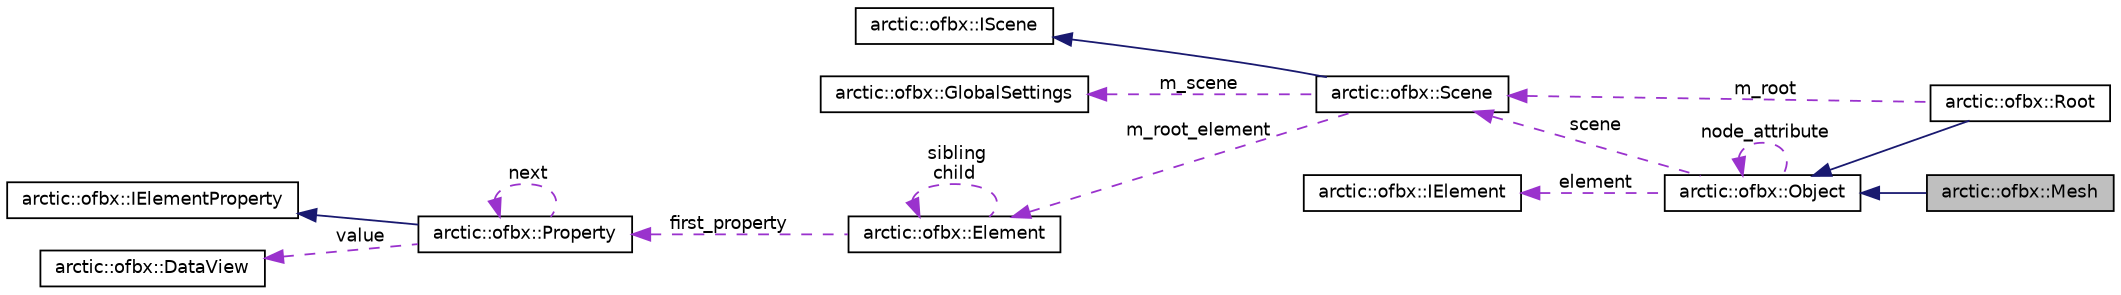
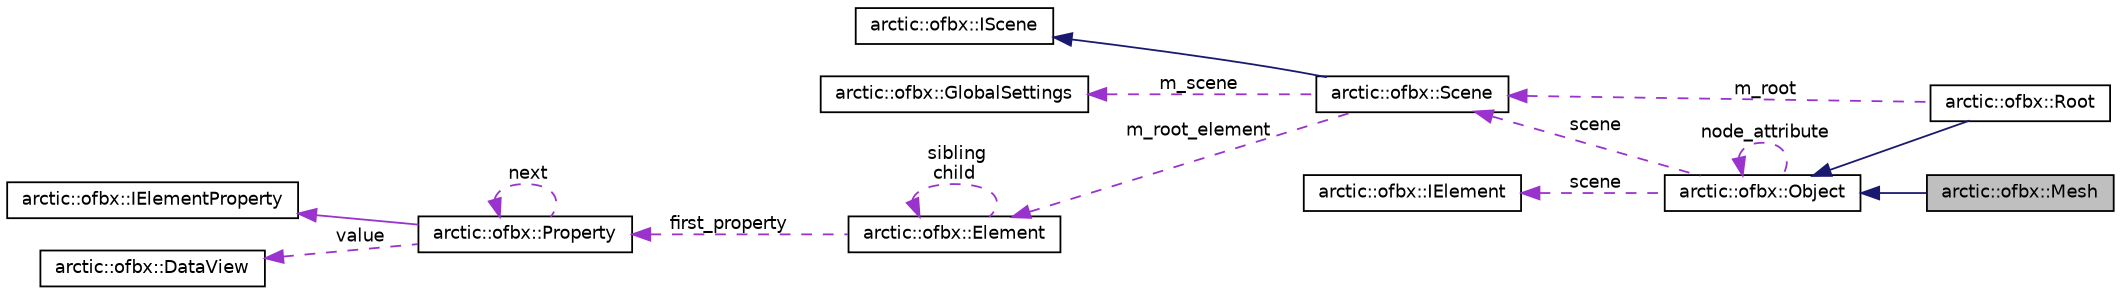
edge "arctic::ofbx::Object" -> "arctic::ofbx::IElement": label " element" -> " scene"
edge "arctic::ofbx::Property" -> "arctic::ofbx::IElementProperty": color midnightblue -> darkorchid3
